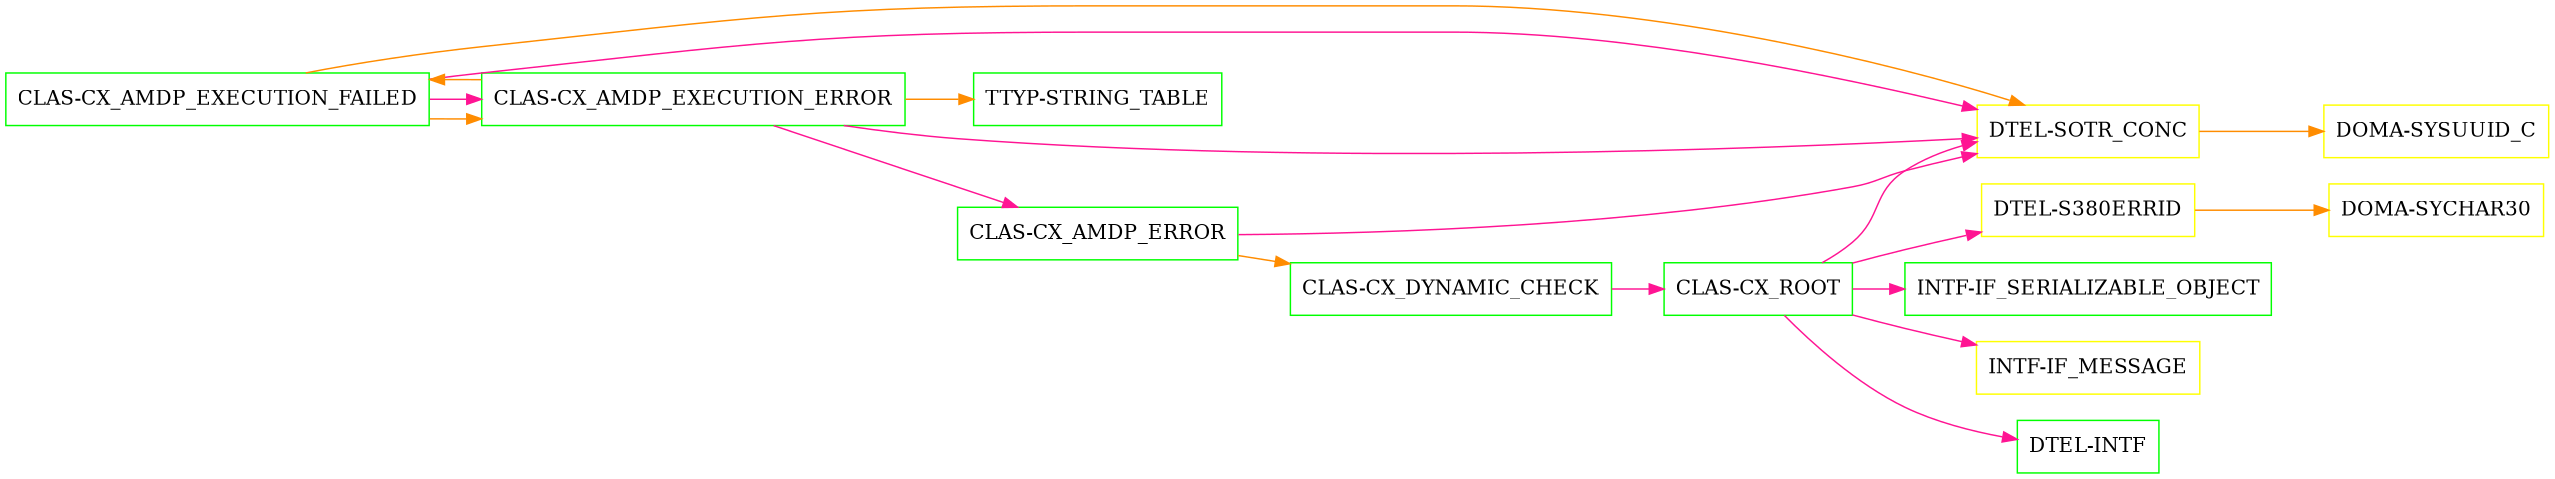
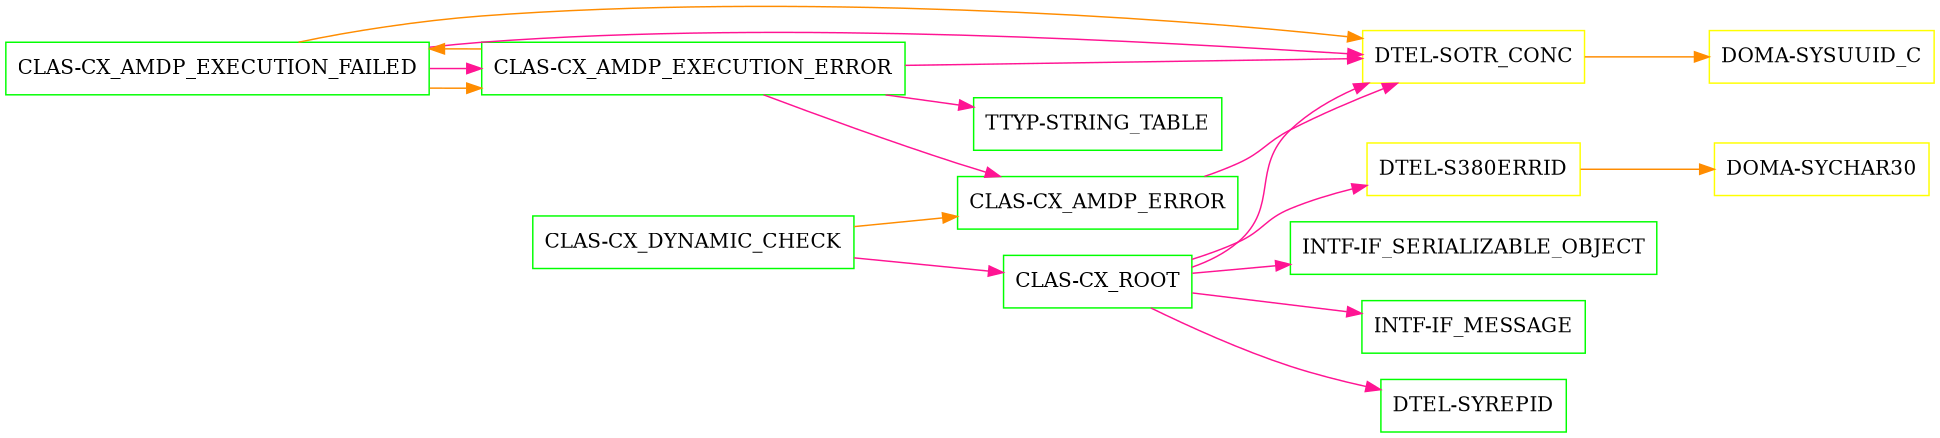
edge "CLAS-CX_AMDP_EXECUTION_ERROR" -> "TTYP-STRING_TABLE": color darkorange -> deeppink
edge "CLAS-CX_AMDP_ERROR" -> "CLAS-CX_DYNAMIC_CHECK": reversed
node "INTF-IF_MESSAGE": color yellow -> green
node "DTEL-INTF": label "DTEL-INTF" -> "DTEL-SYREPID"
